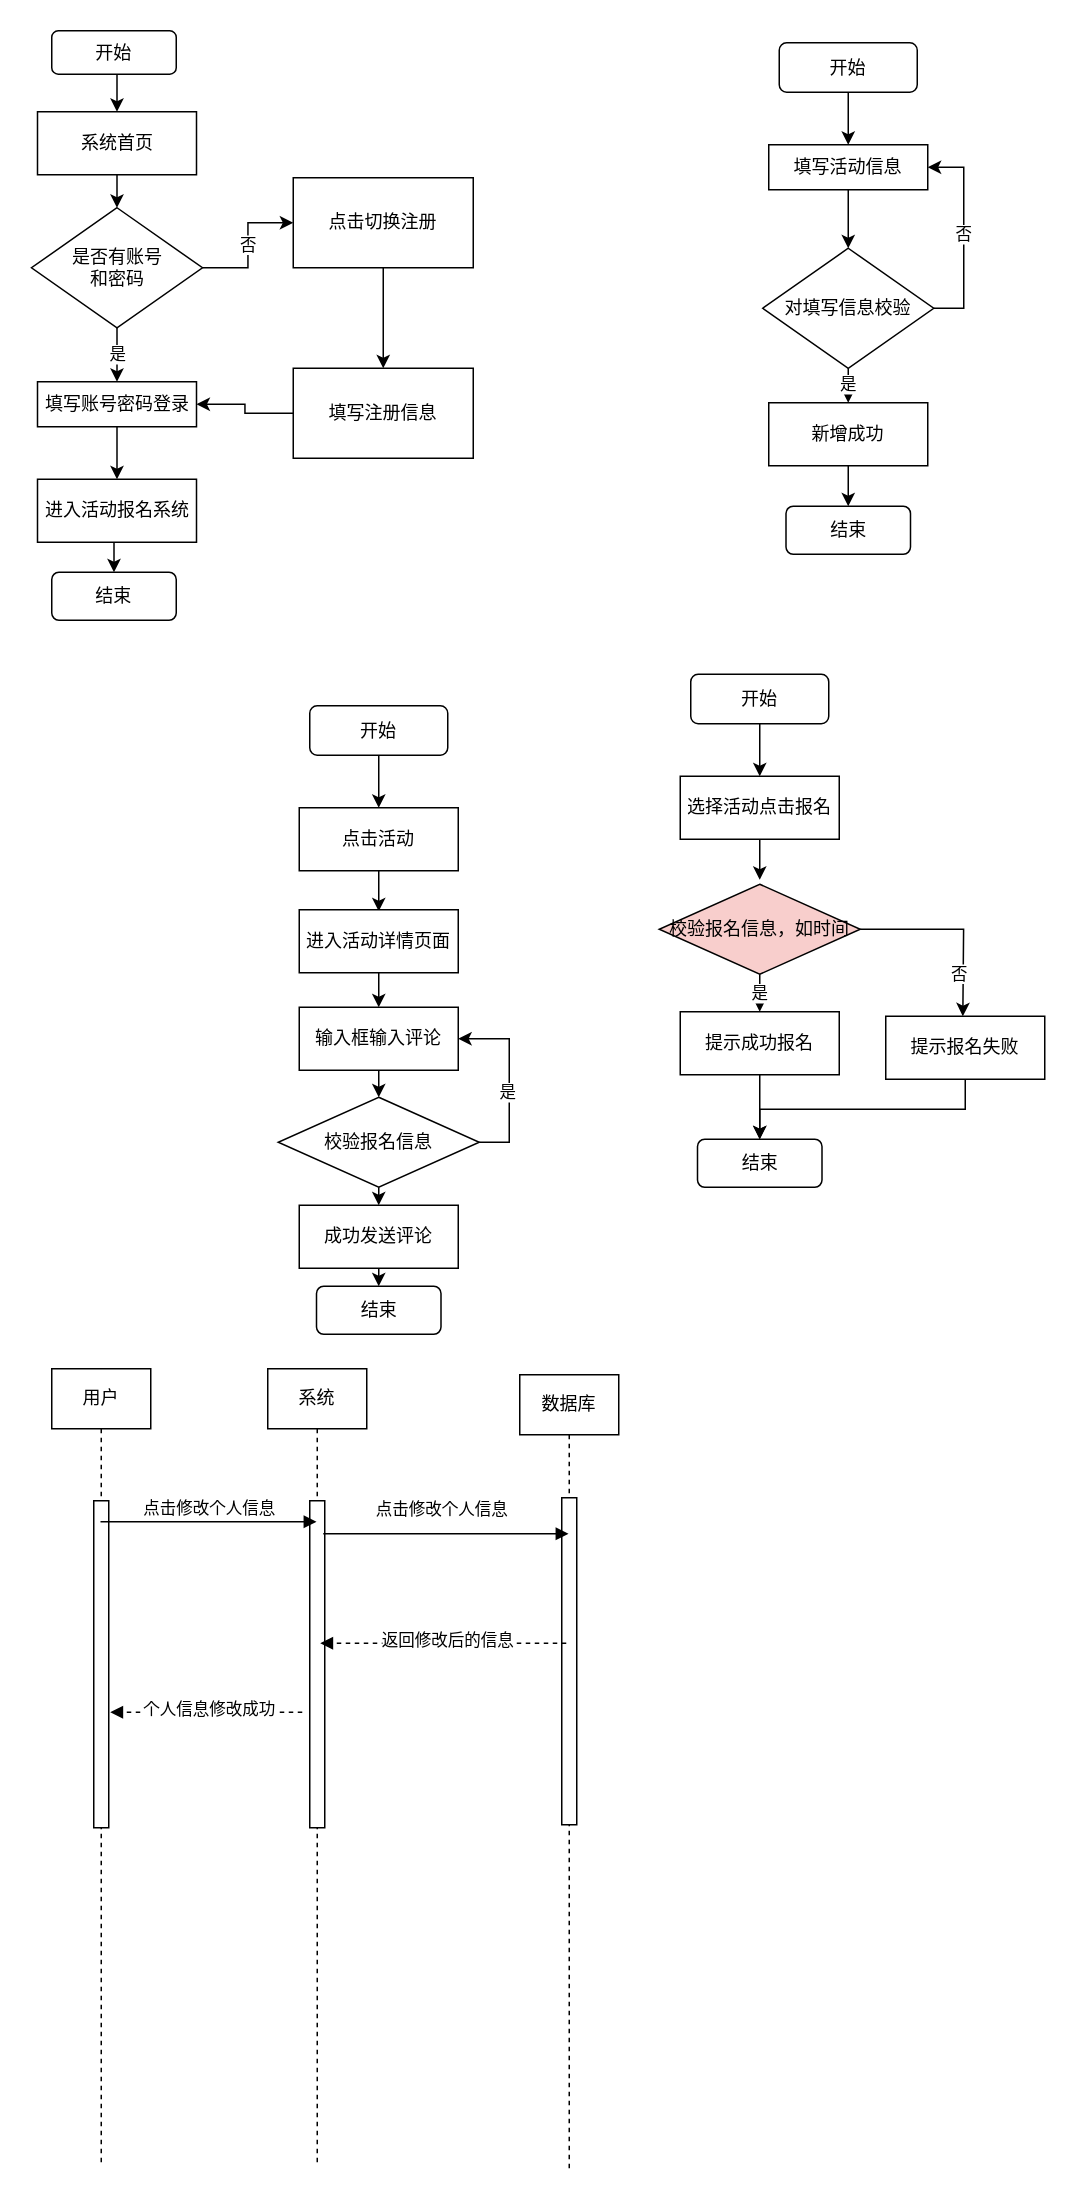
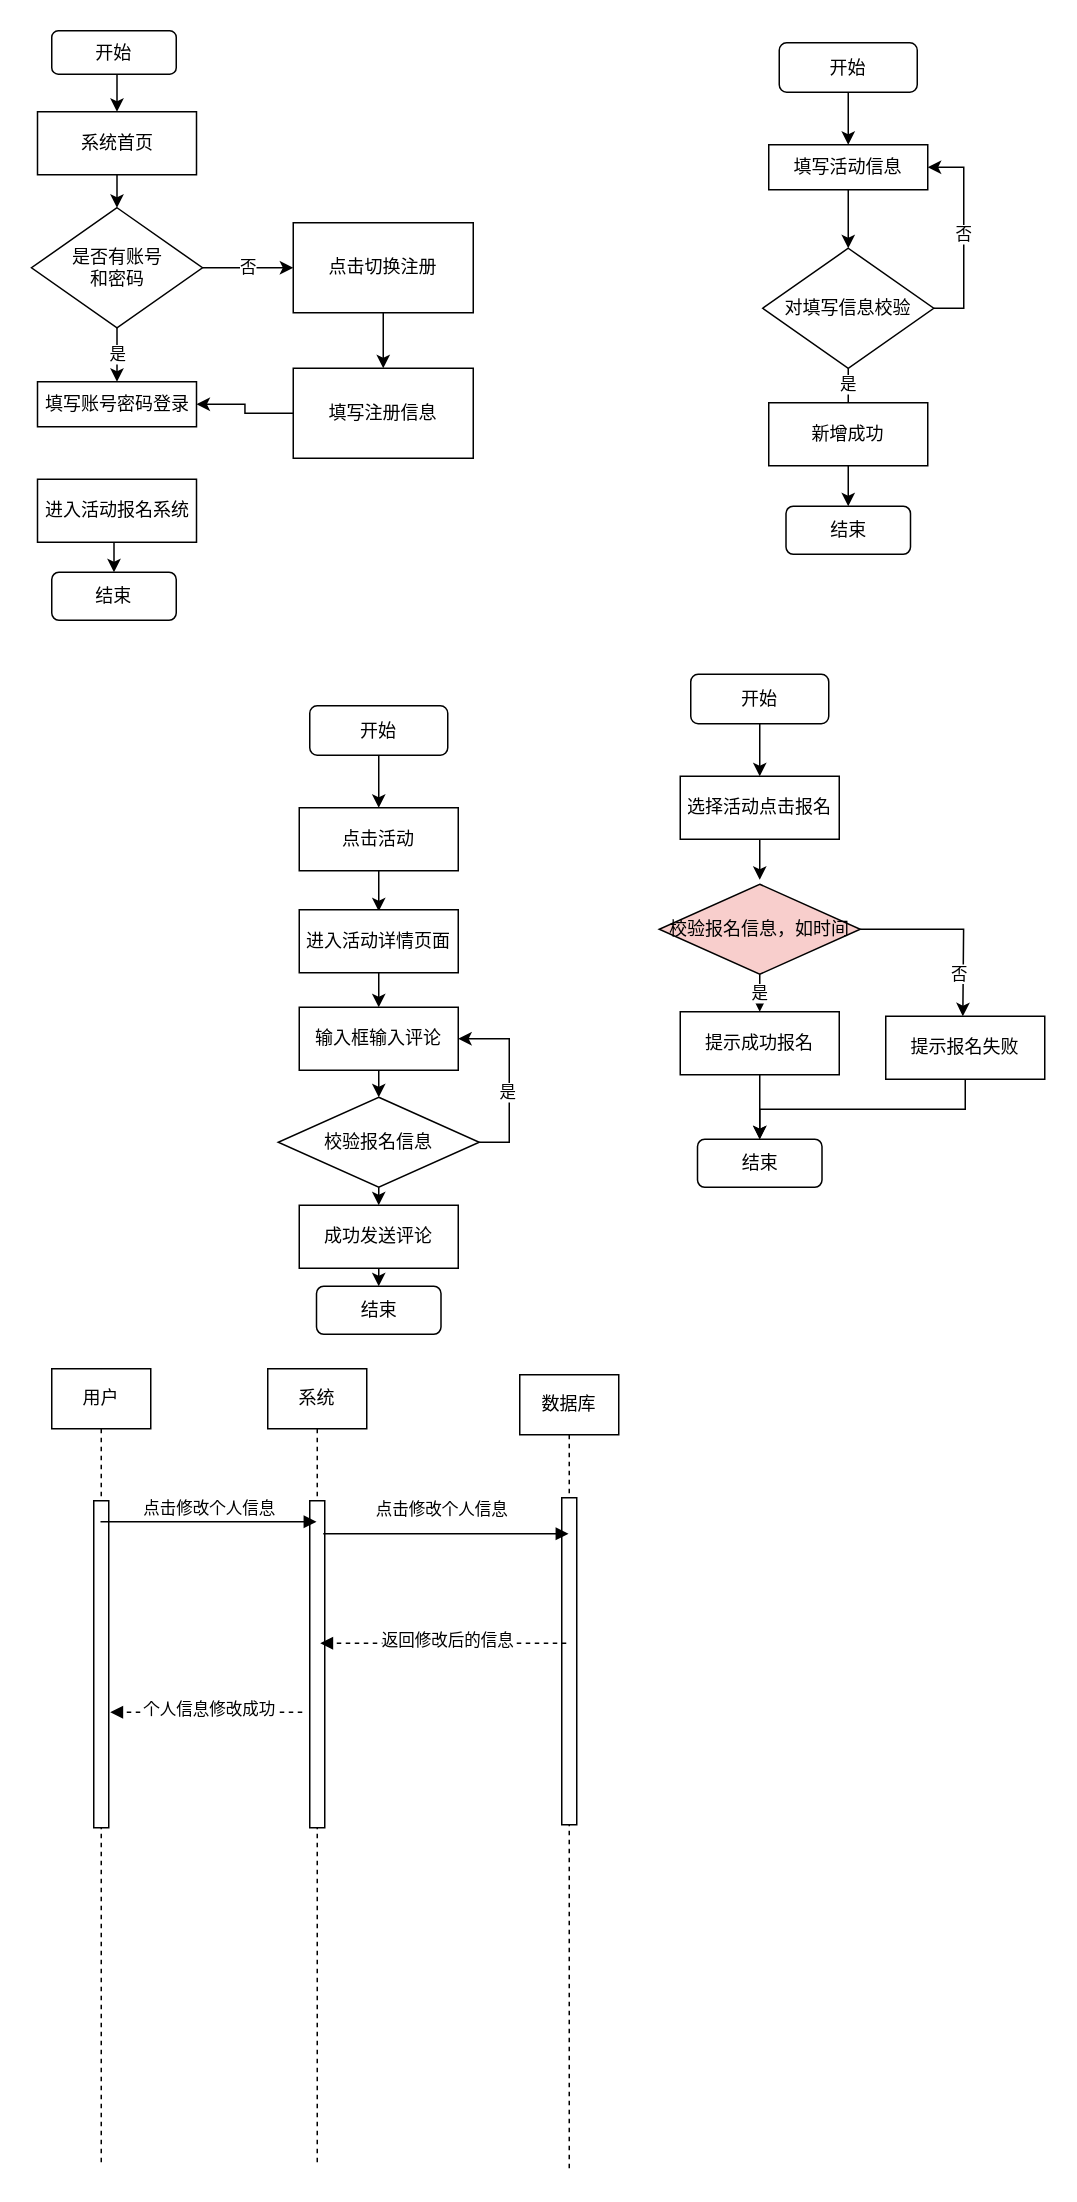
node "点击切换注册": moved (383, 223) -> (383, 268)
edge "对填写信息校验" -> "新增成功": arrowhead classic -> none
edge "填写账号密码登录" -> "进入活动报名系统": removed
